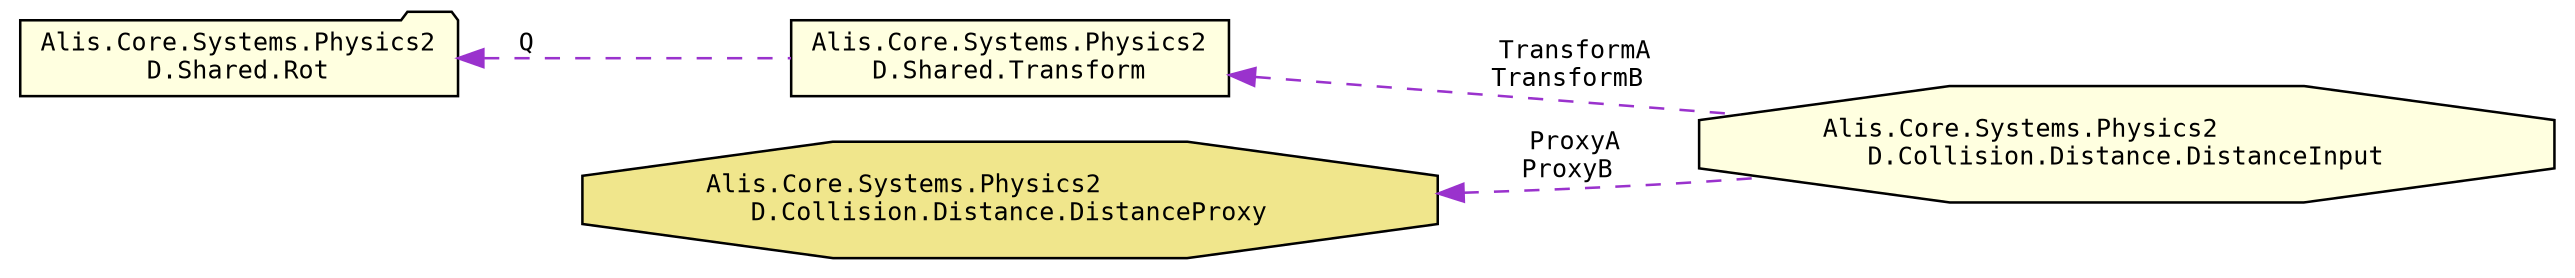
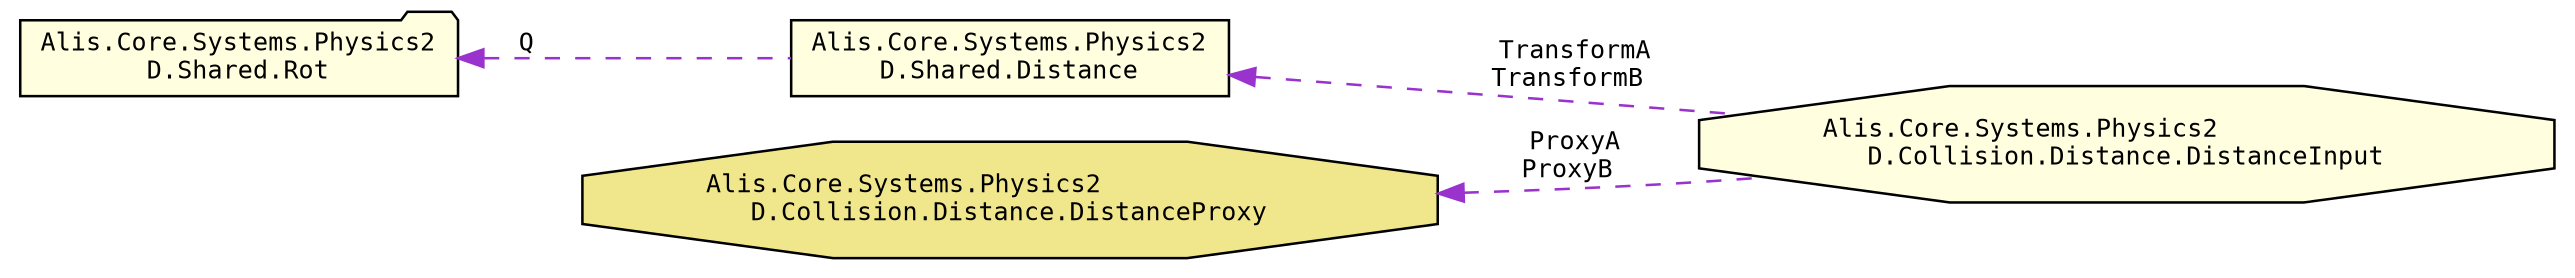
node "Alis.Core.Systems.Physics2 D.Shared.Transform": label "Alis.Core.Systems.Physics2 D.Shared.Transform" -> "Alis.Core.Systems.Physics2 D.Shared.Distance"
